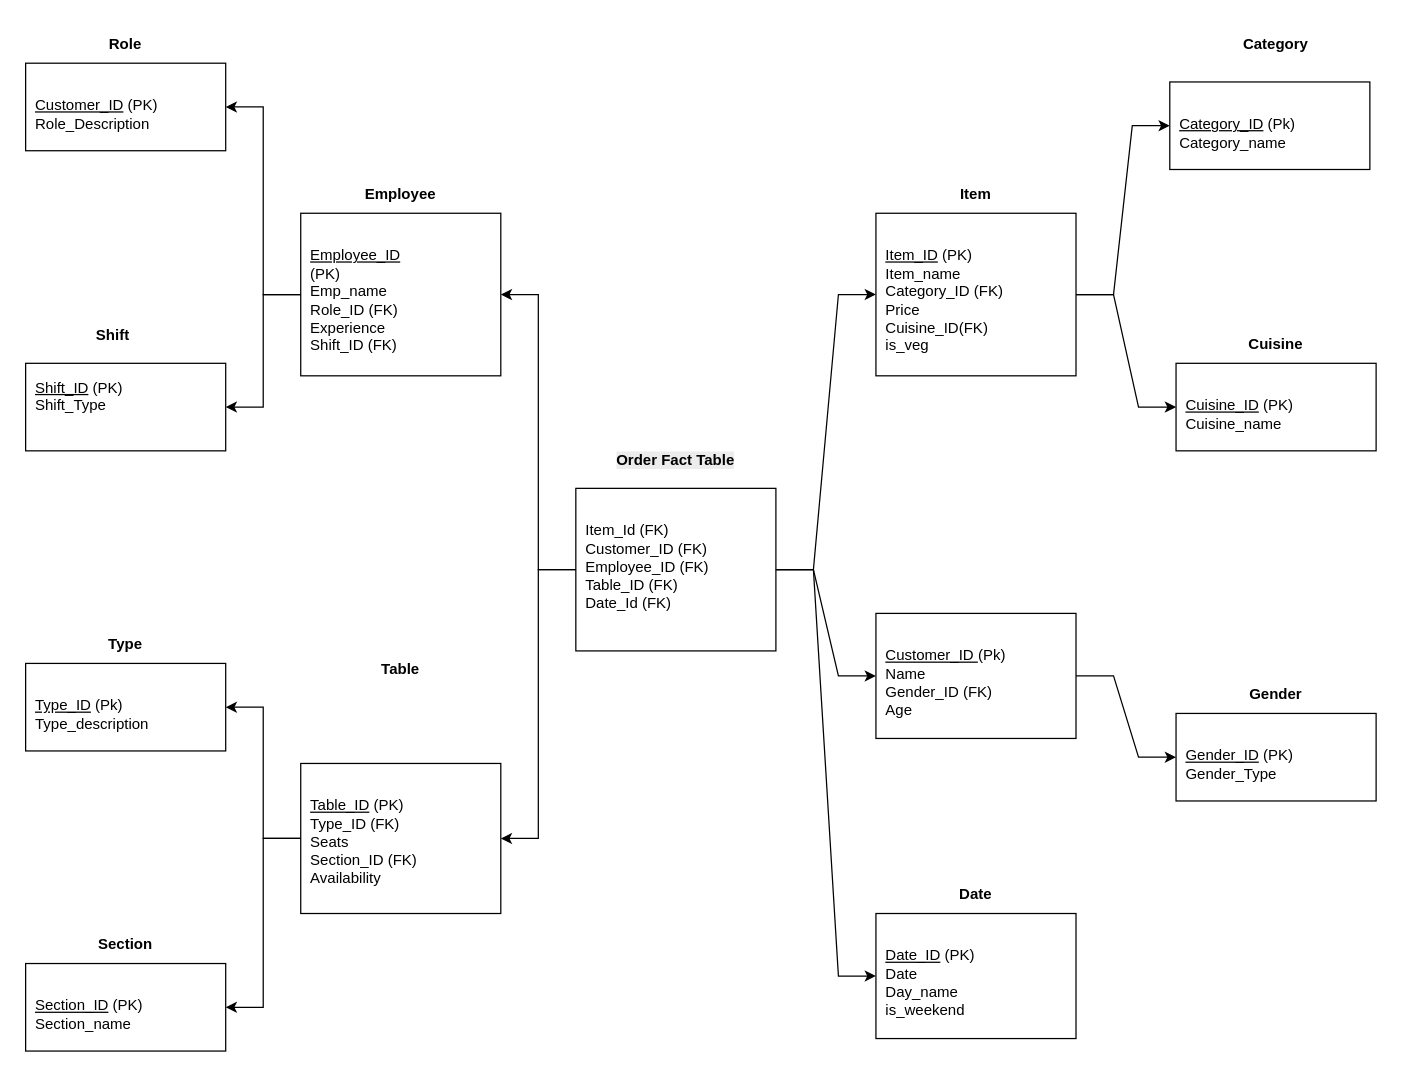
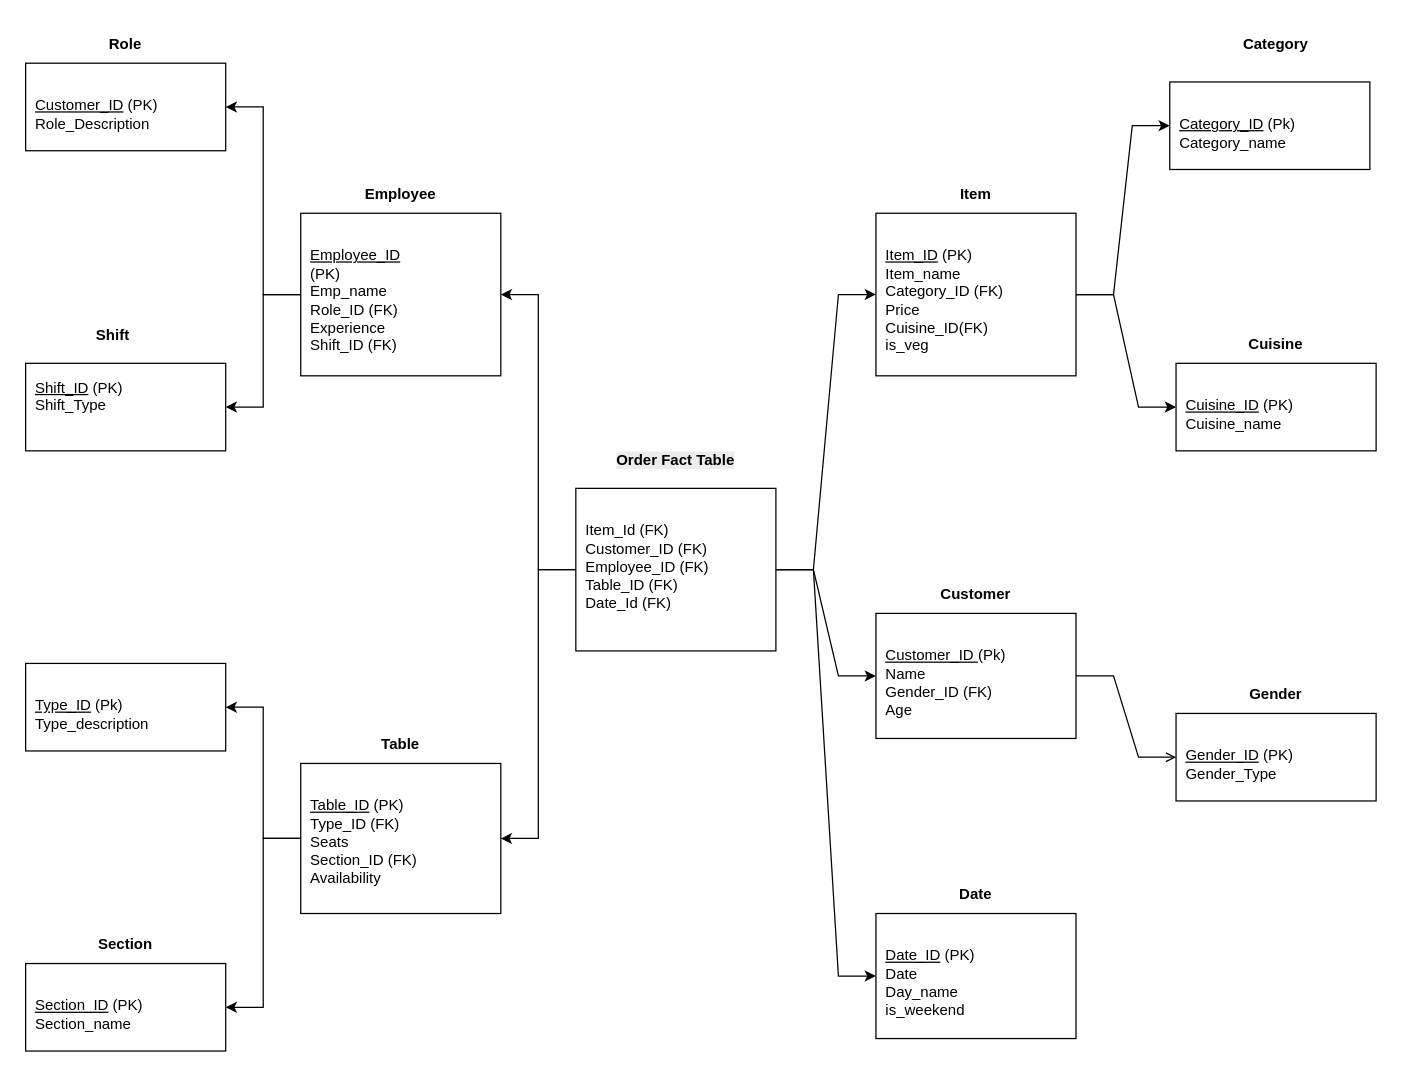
node "Customer": added
node "Type": removed
node "Table": moved (401, 669) -> (401, 744)
edge "Customer_ID (Pk) Name Gender_ID (FK) Age" -> "Gender_ID (PK) Gender_Type": arrowhead classic -> open
